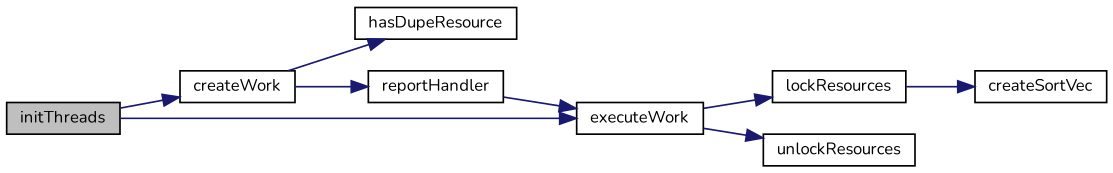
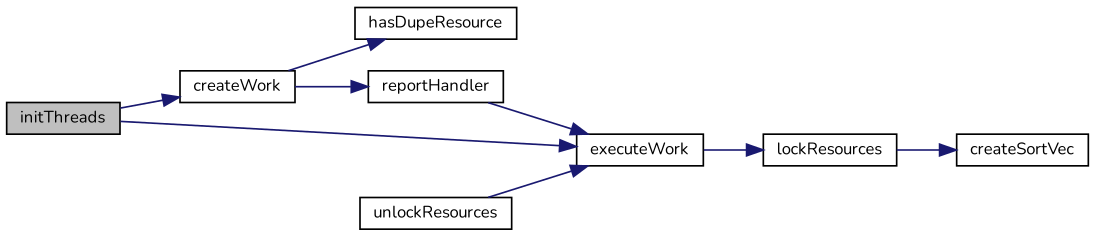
edge "executeWork" -> "unlockResources": reversed
